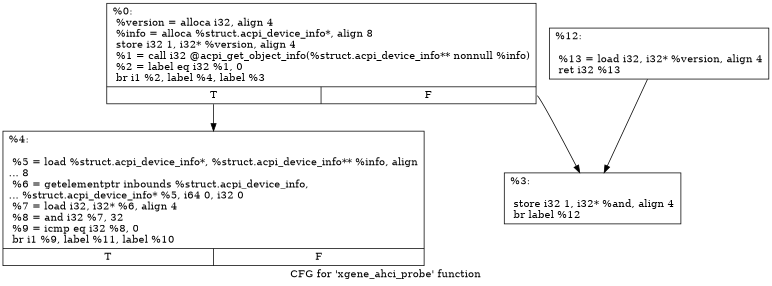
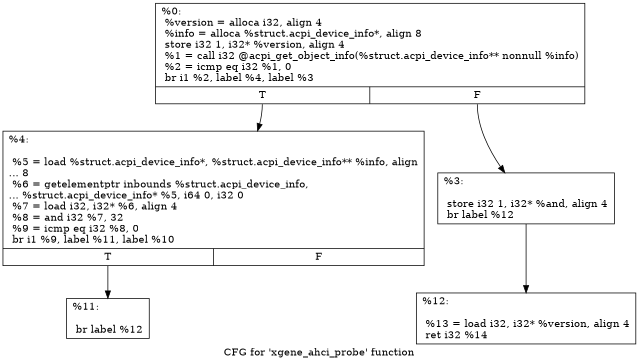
node "%0:": text "%2 = label eq i32 %1, 0" -> "%2 = icmp eq i32 %1, 0"
node "%12:": text "ret i32 %13" -> "ret i32 %14"
edge "%12:" -> "%3:": reversed
node "%11:": added
